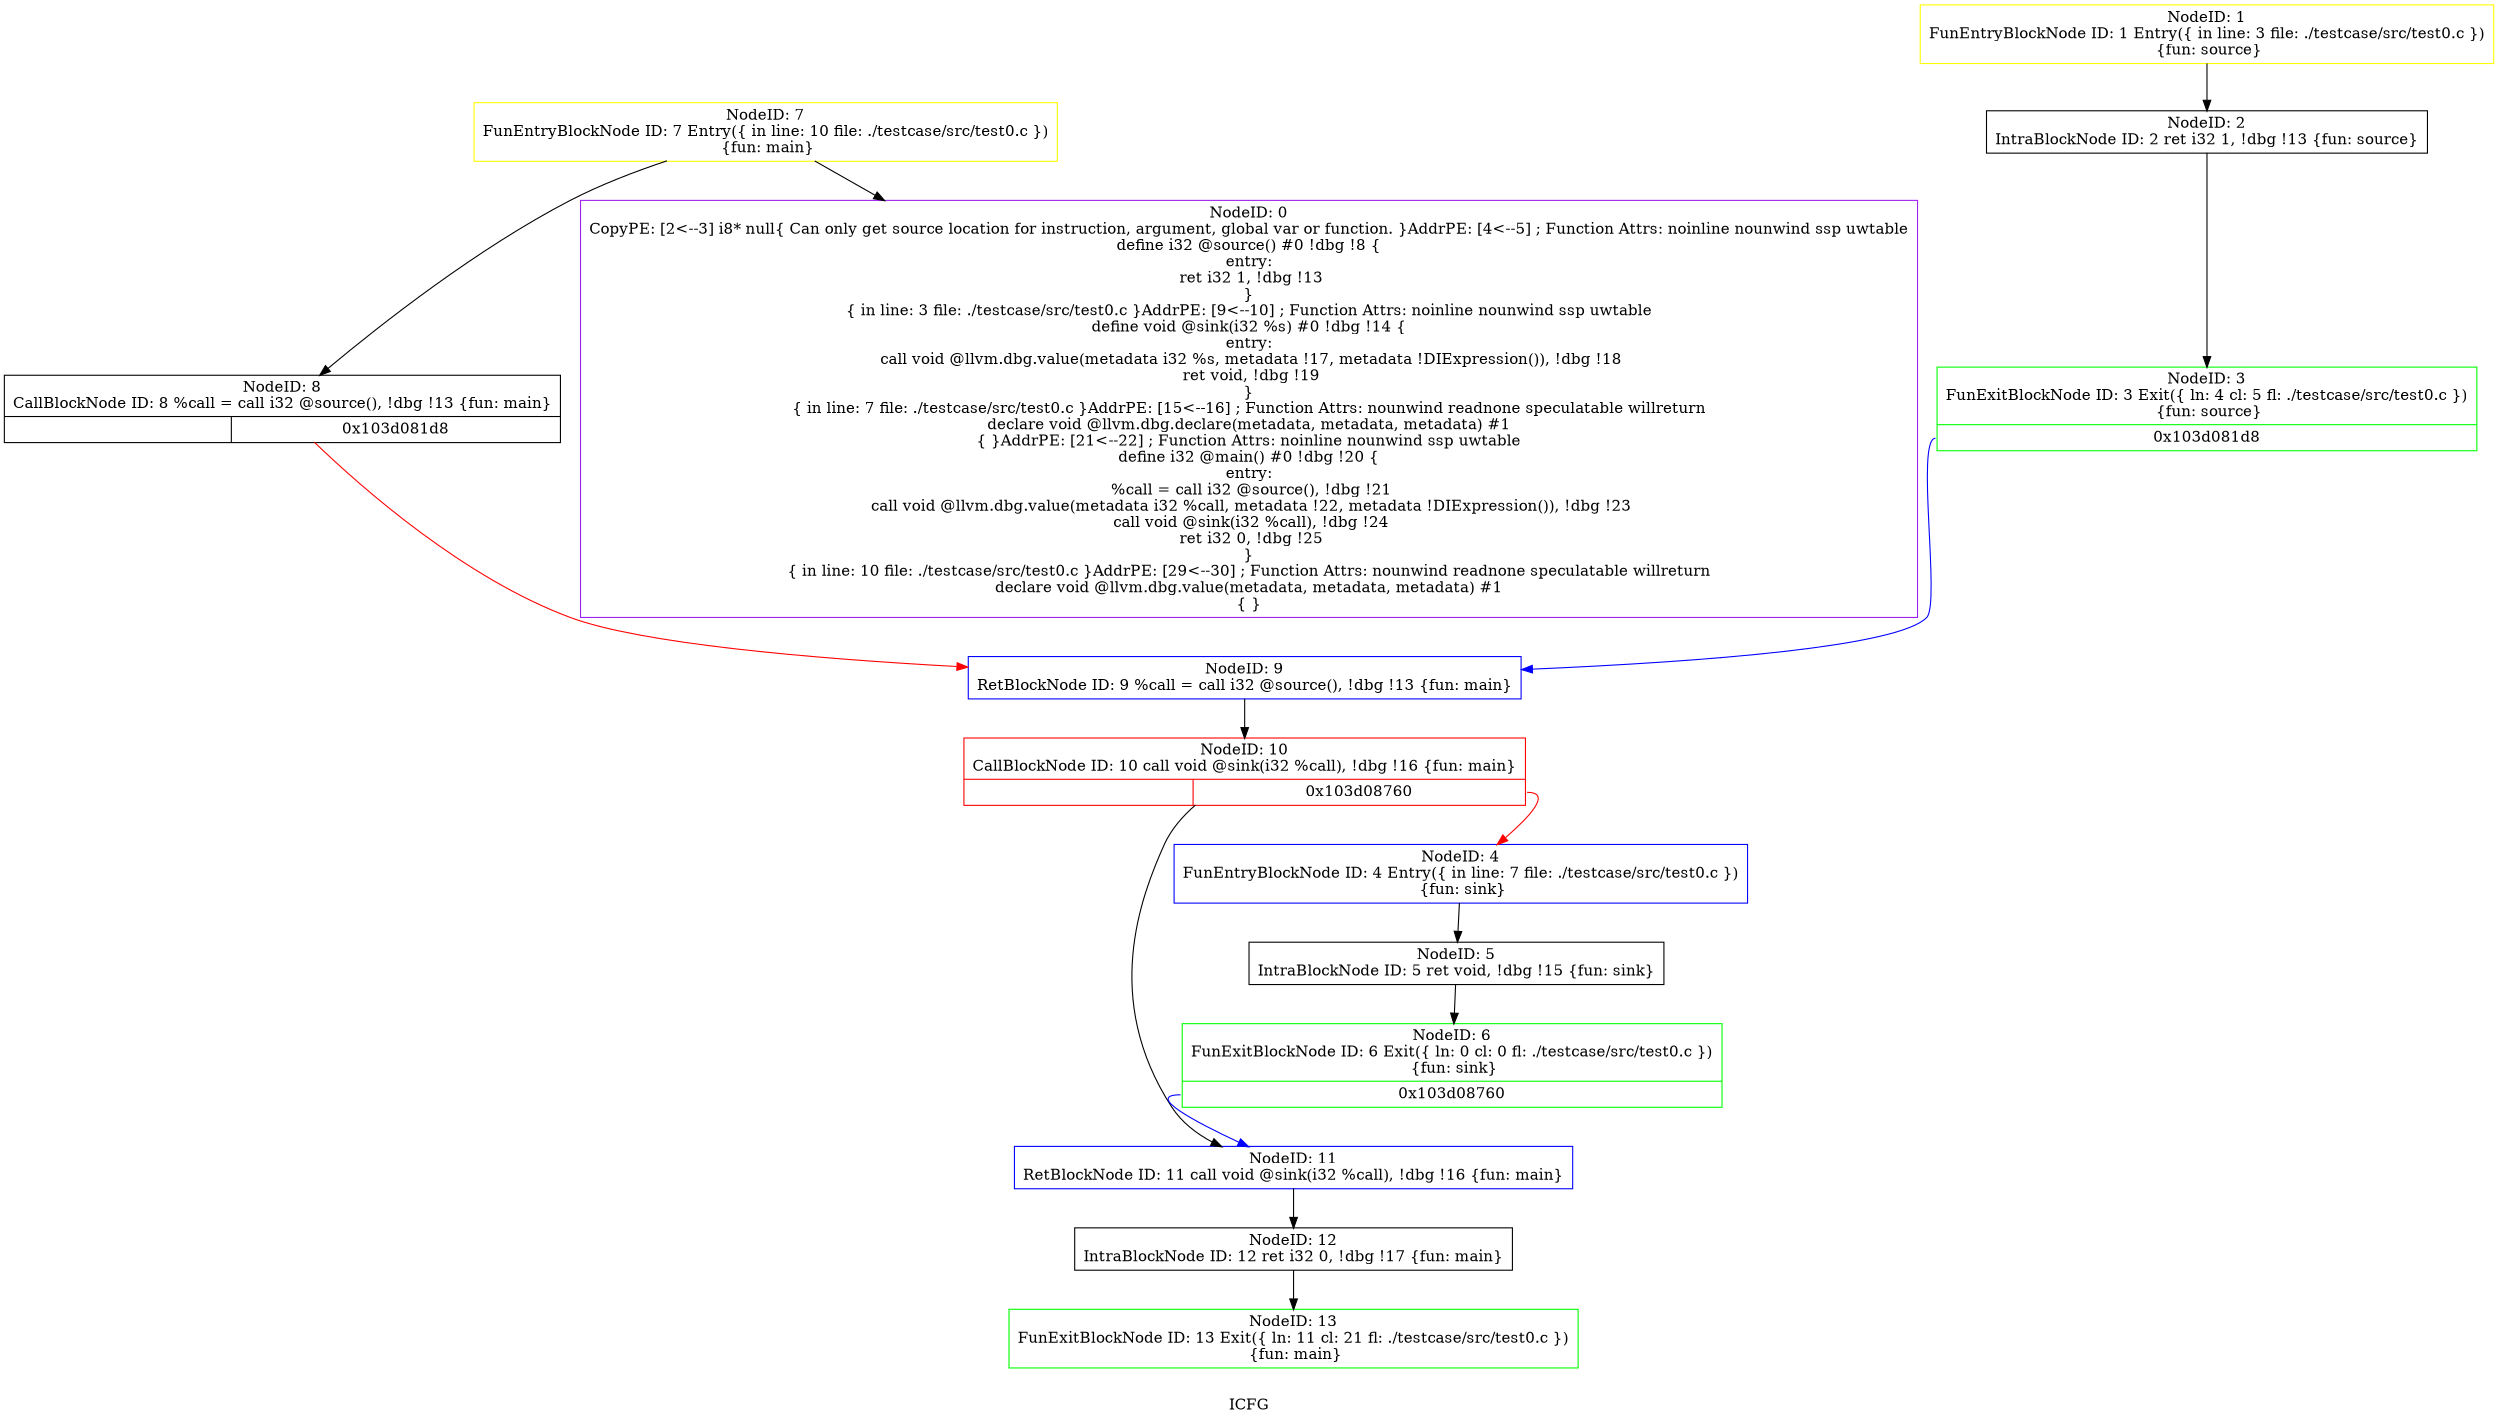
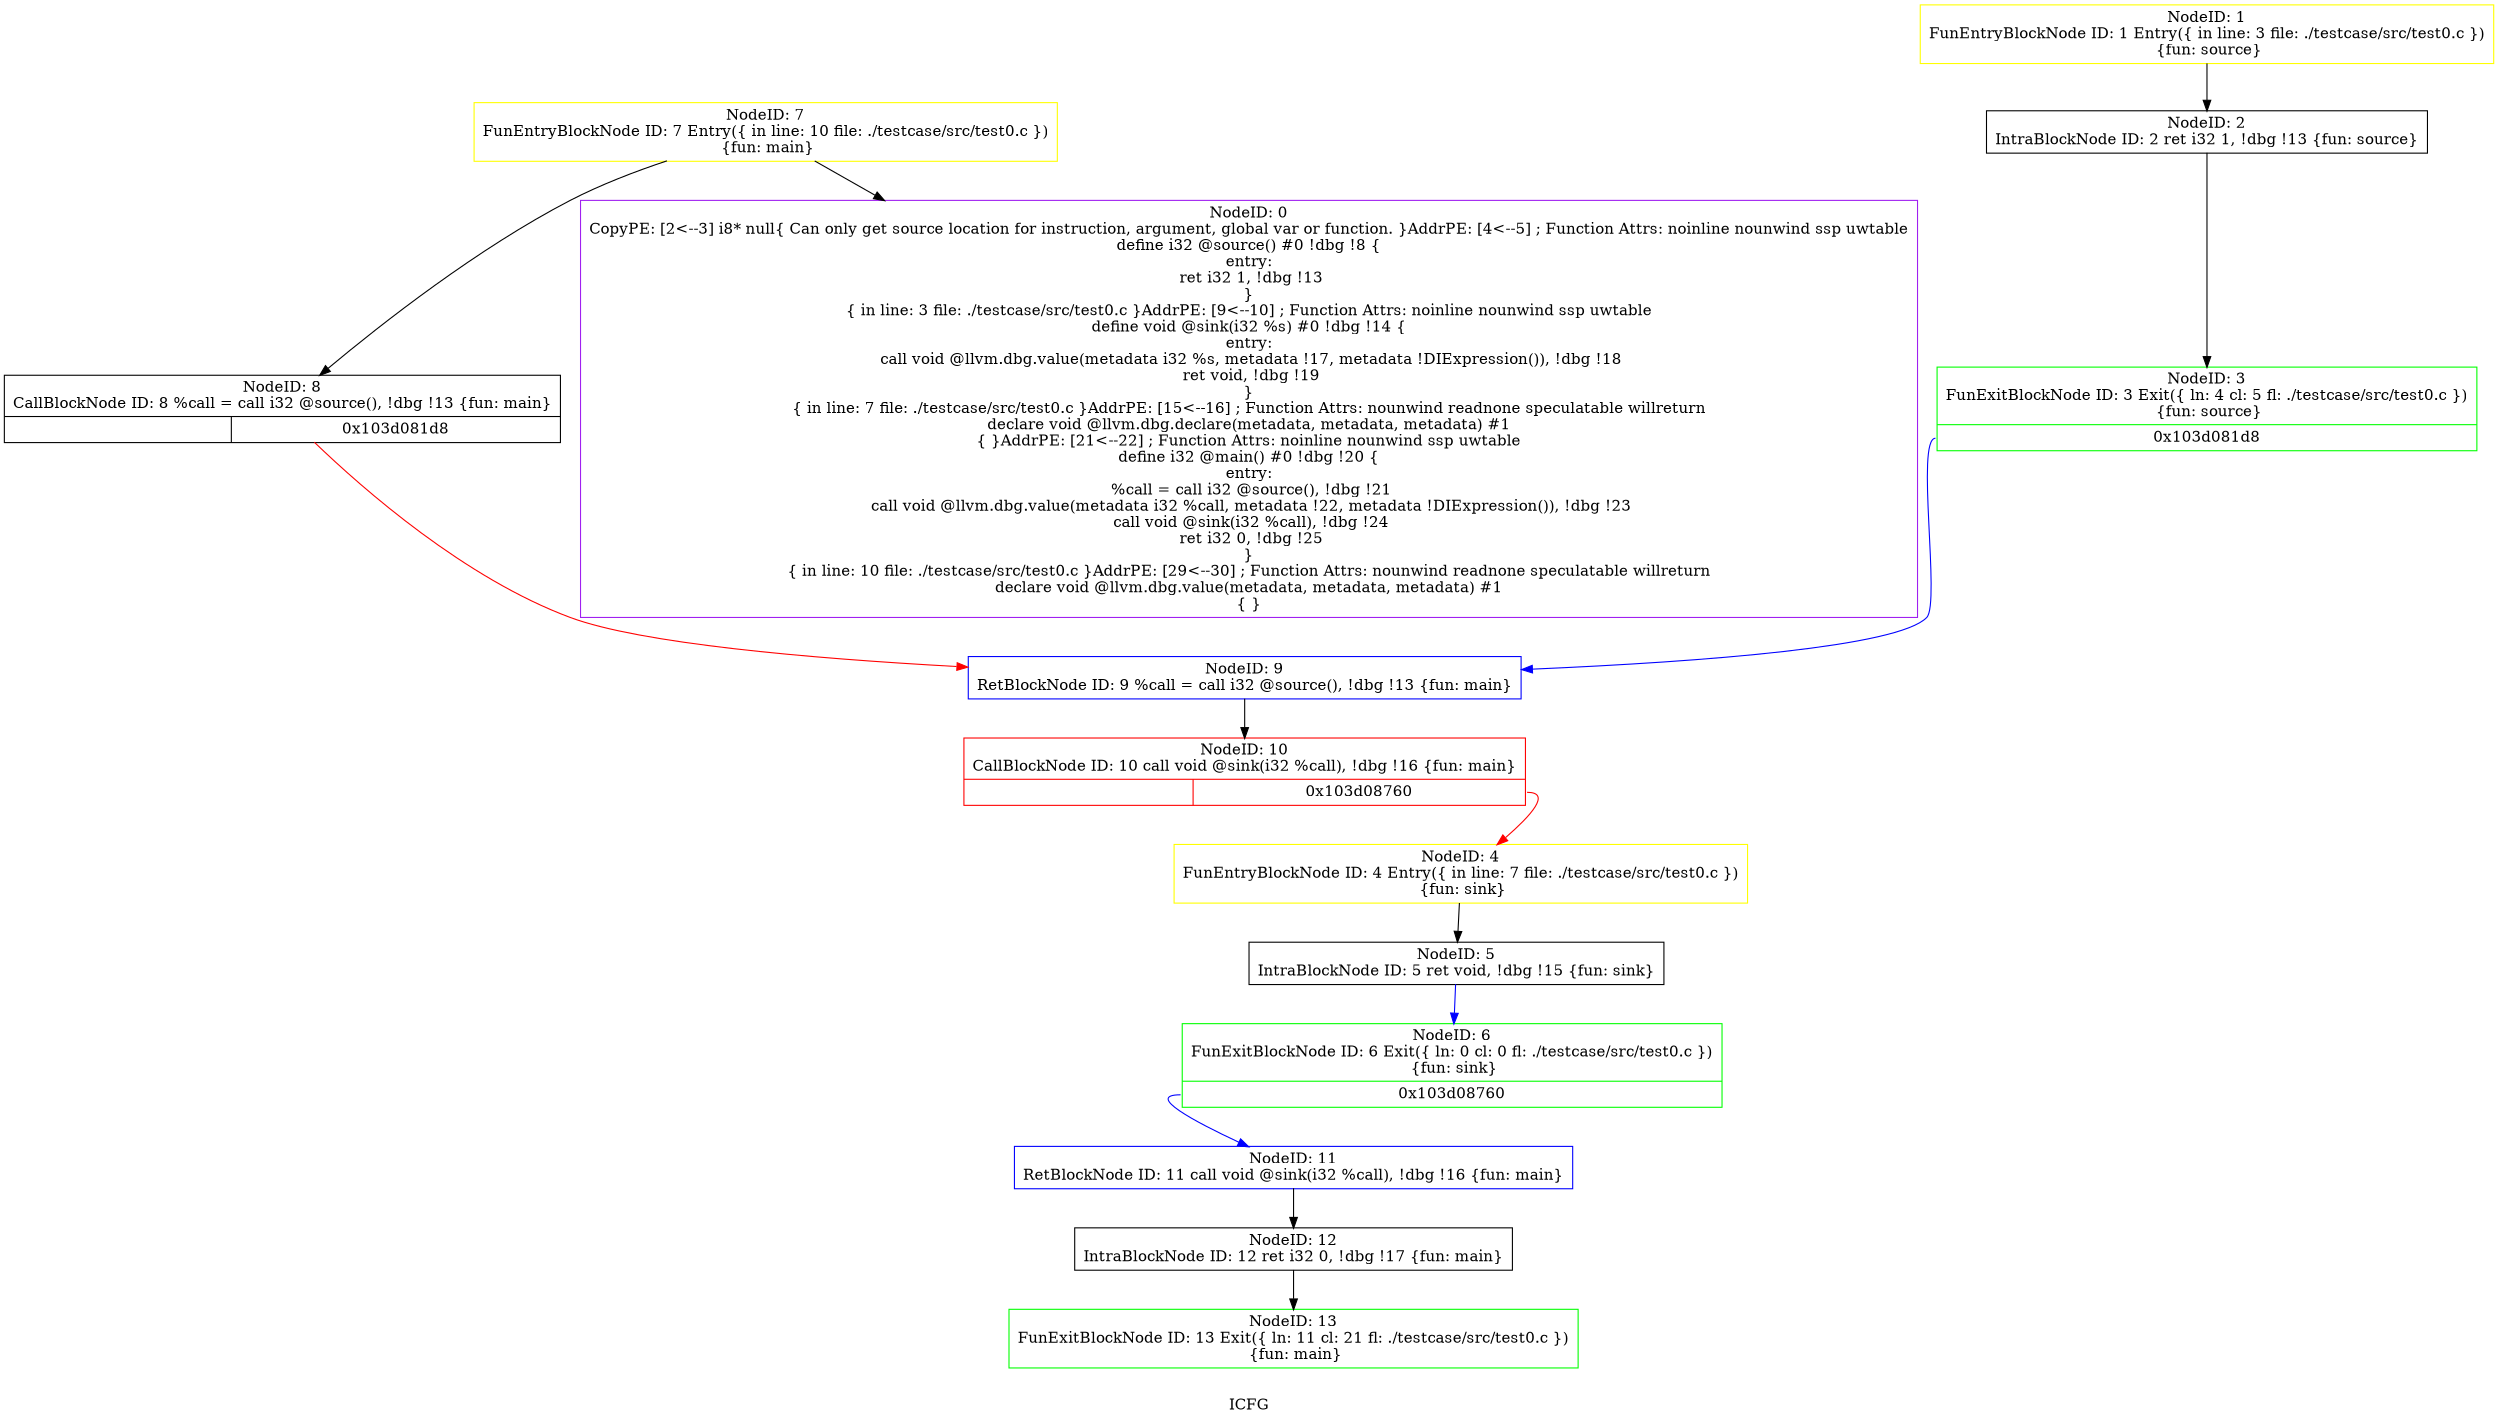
node "NodeID: 4": color blue -> yellow
edge "NodeID: 10" -> "NodeID: 11": removed
edge "NodeID: 5" -> "NodeID: 6": color black -> blue
